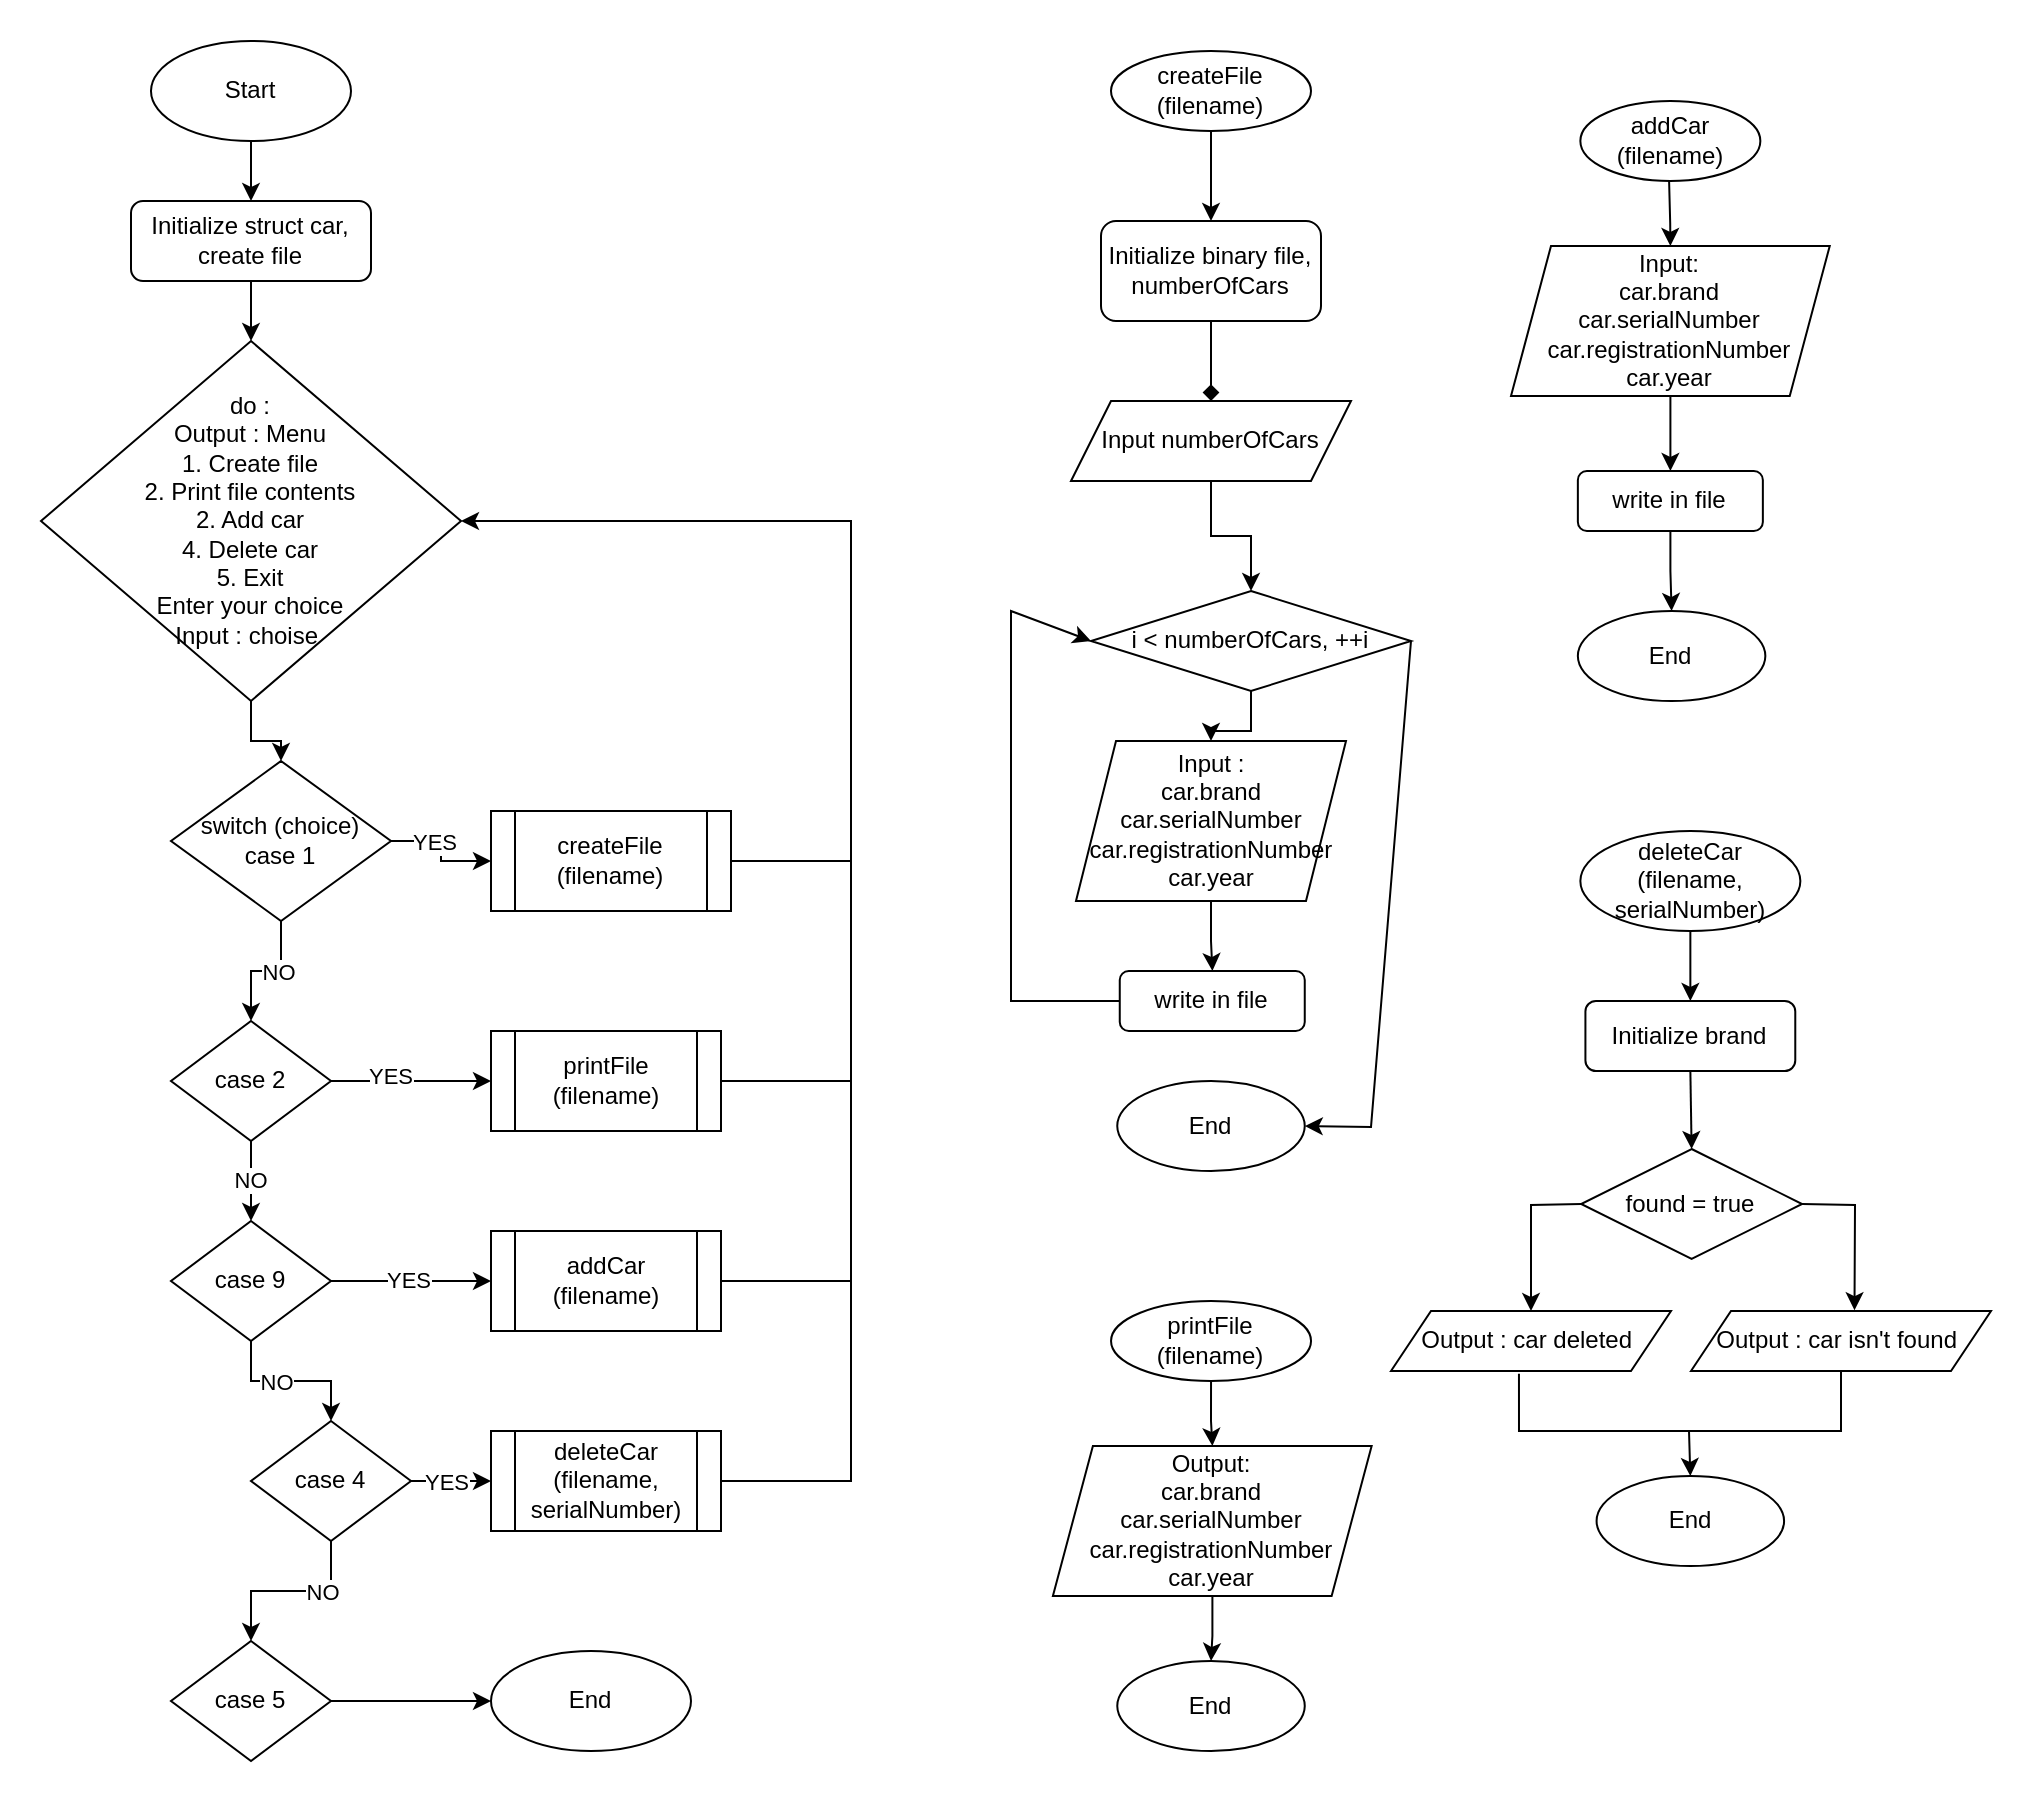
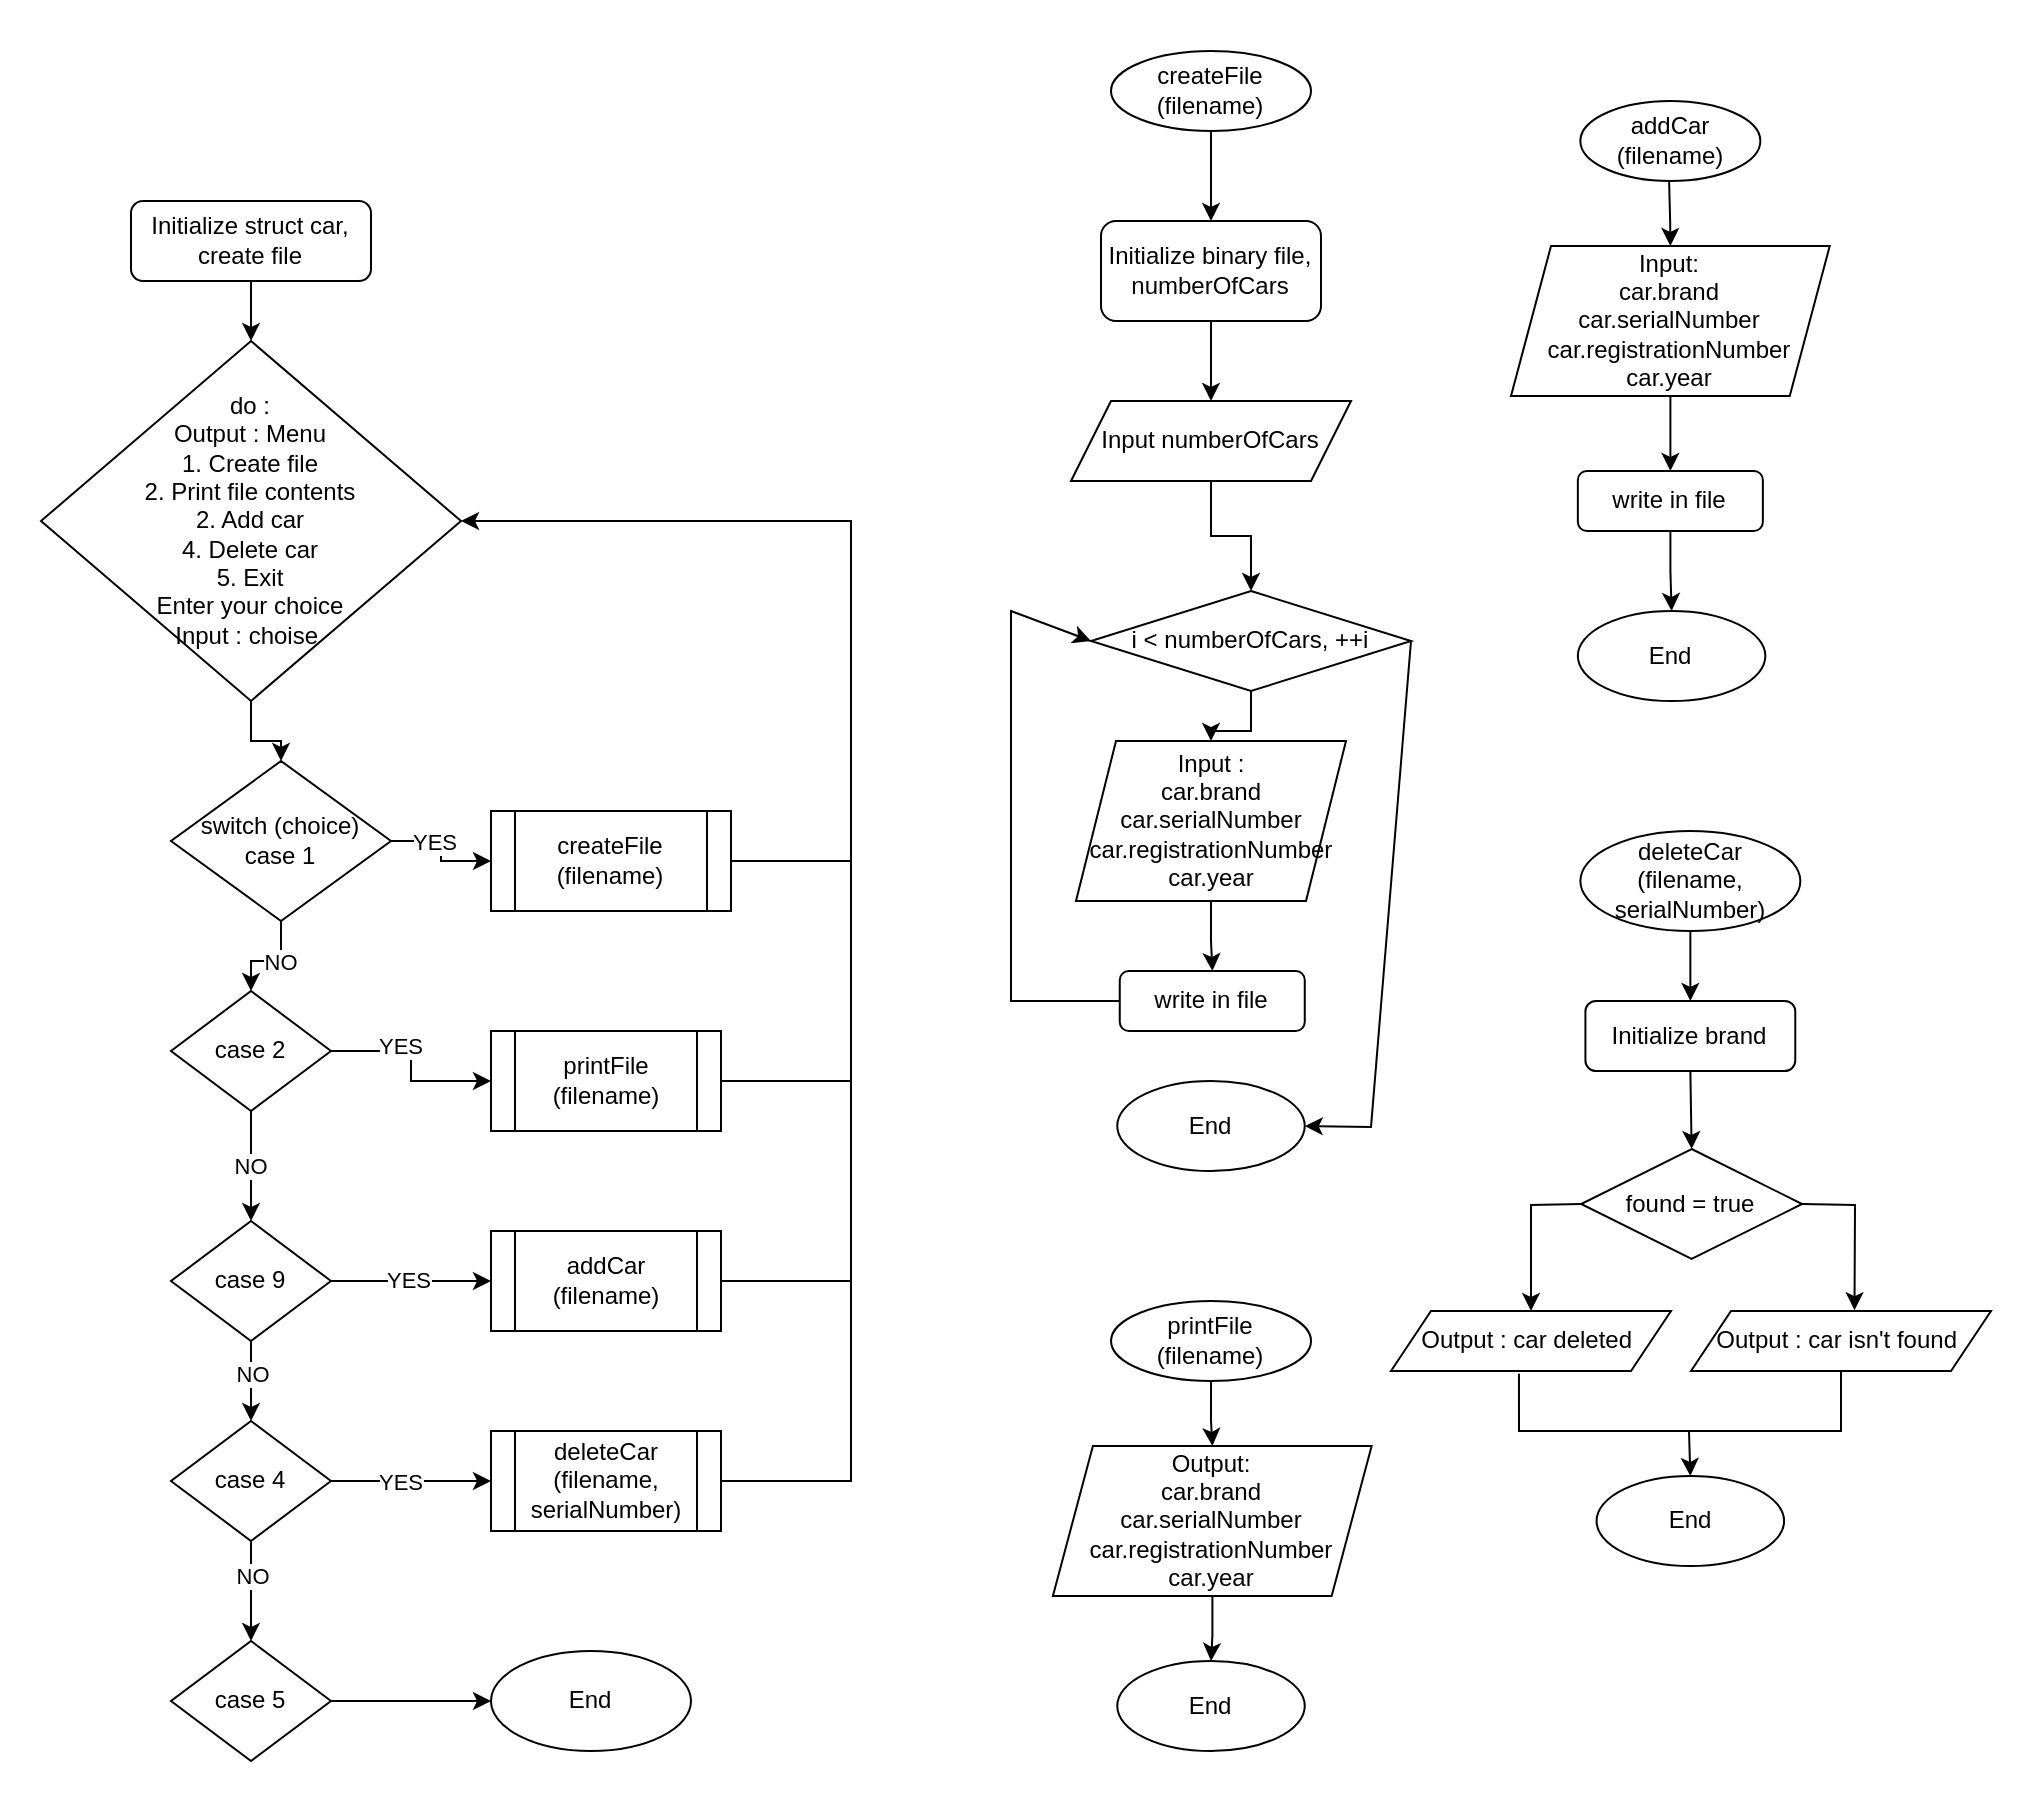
node "Start": removed
edge "Start" -> "Initialize struct car, create file": removed
edge "Initialize binary file, numberOfCars" -> "Input numberOfCars": arrowhead diamond -> classic
node "case 2": moved (251, 1081) -> (251, 1051)
node "case 4": moved (331, 1481) -> (251, 1481)
